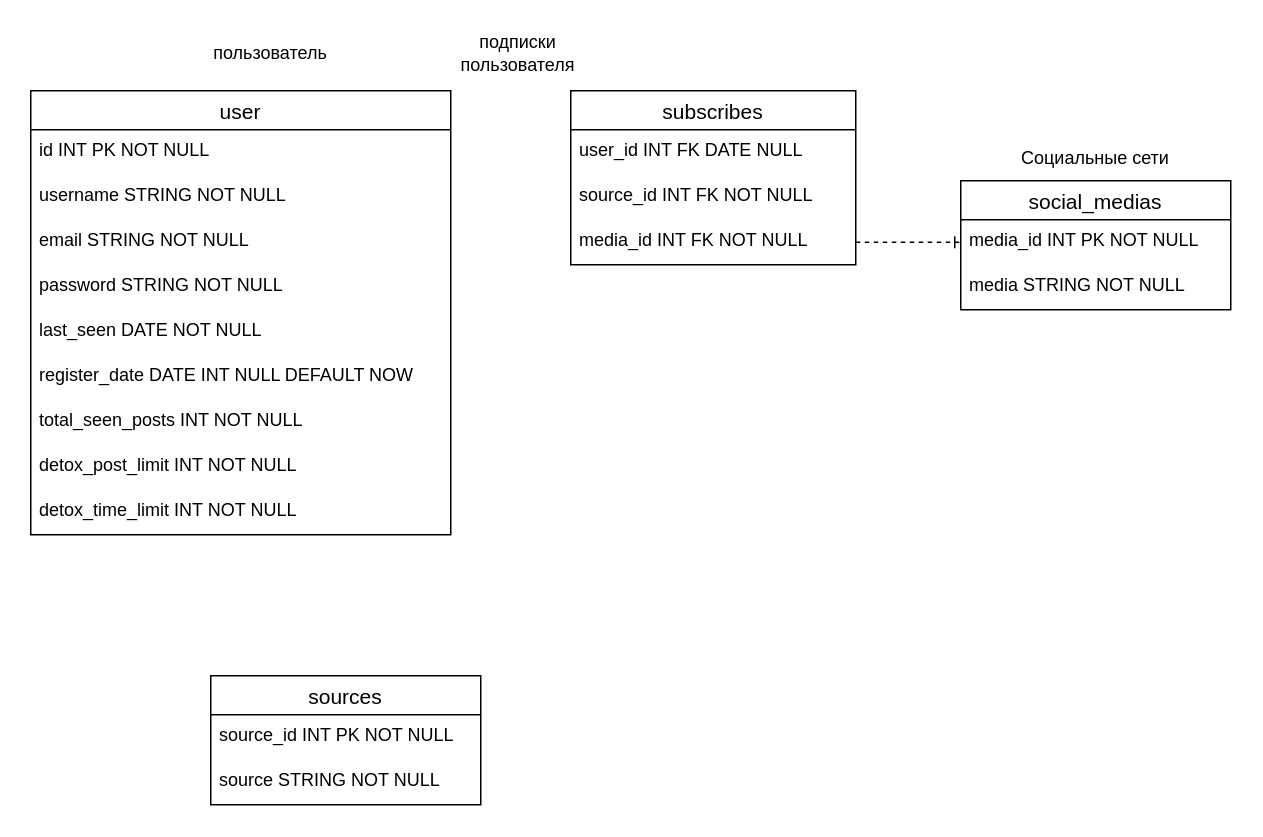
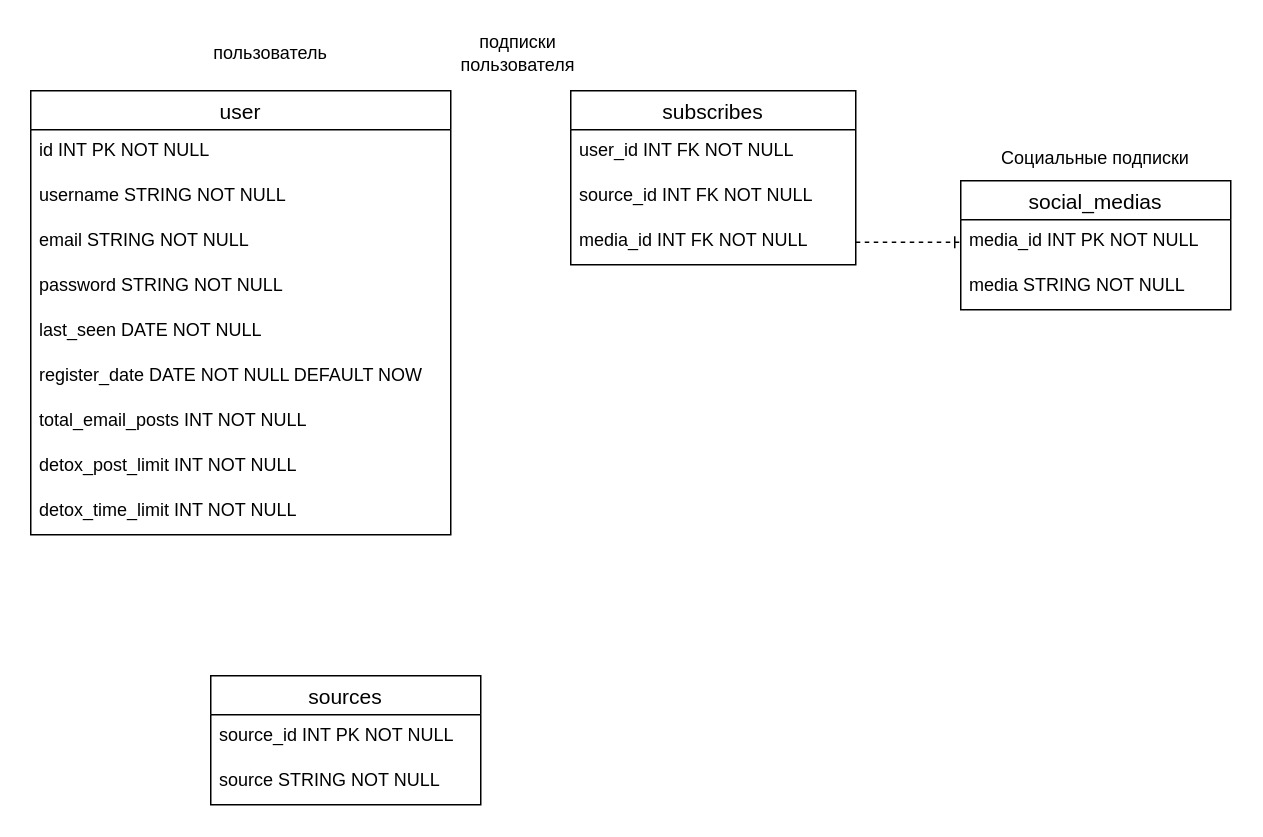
node "user_id INT FK DATE NULL": label "user_id INT FK DATE NULL" -> "user_id INT FK NOT NULL"
node "Социальные сети": label "Социальные сети" -> "Социальные подписки"
node "register_date DATE INT NULL DEFAULT NOW": label "register_date DATE INT NULL DEFAULT NOW" -> "register_date DATE NOT NULL DEFAULT NOW"
node "total_seen_posts INT NOT NULL": label "total_seen_posts INT NOT NULL" -> "total_email_posts INT NOT NULL"
